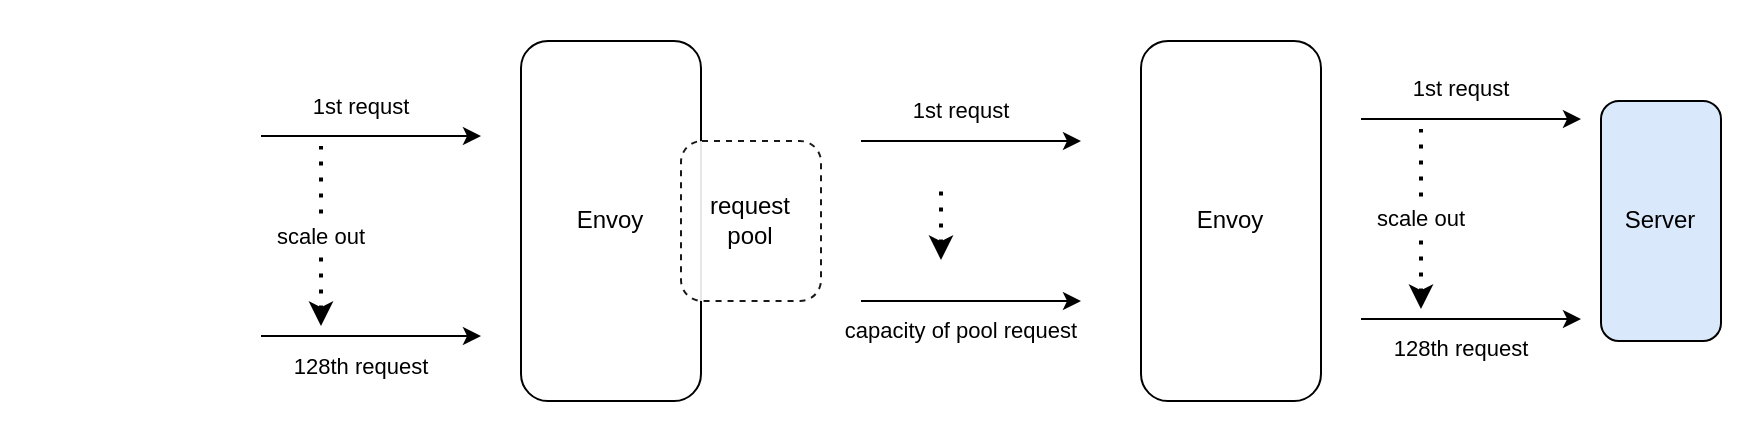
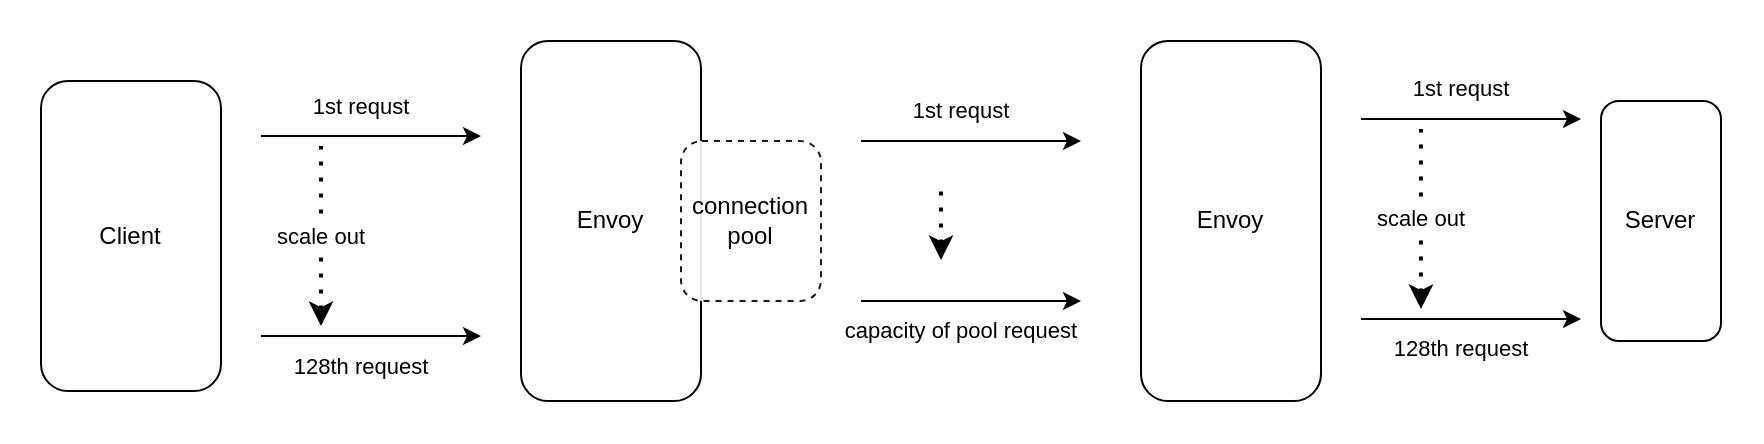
node "request pool": label "request pool" -> "connection pool"
node "Server": fillcolor #dae8fc -> #ffffff
node "Client": added
